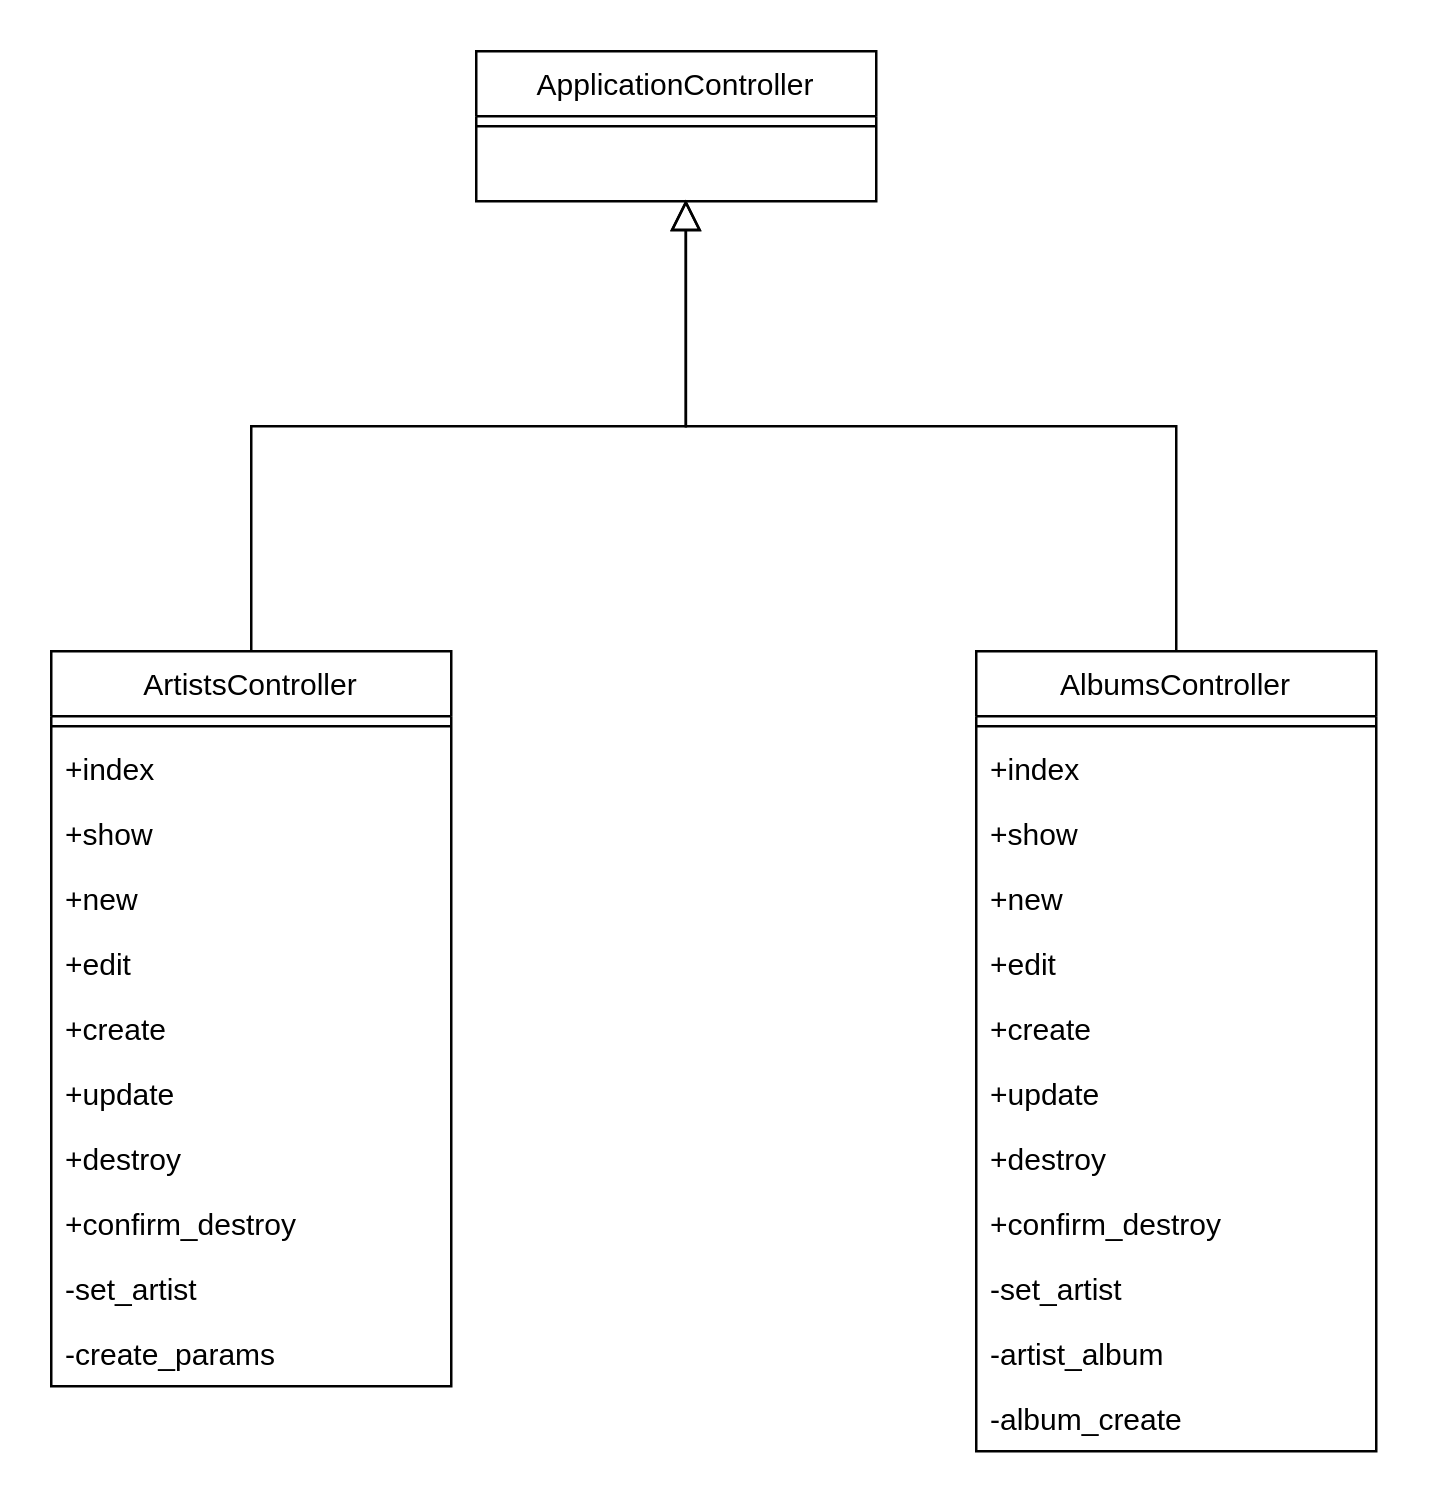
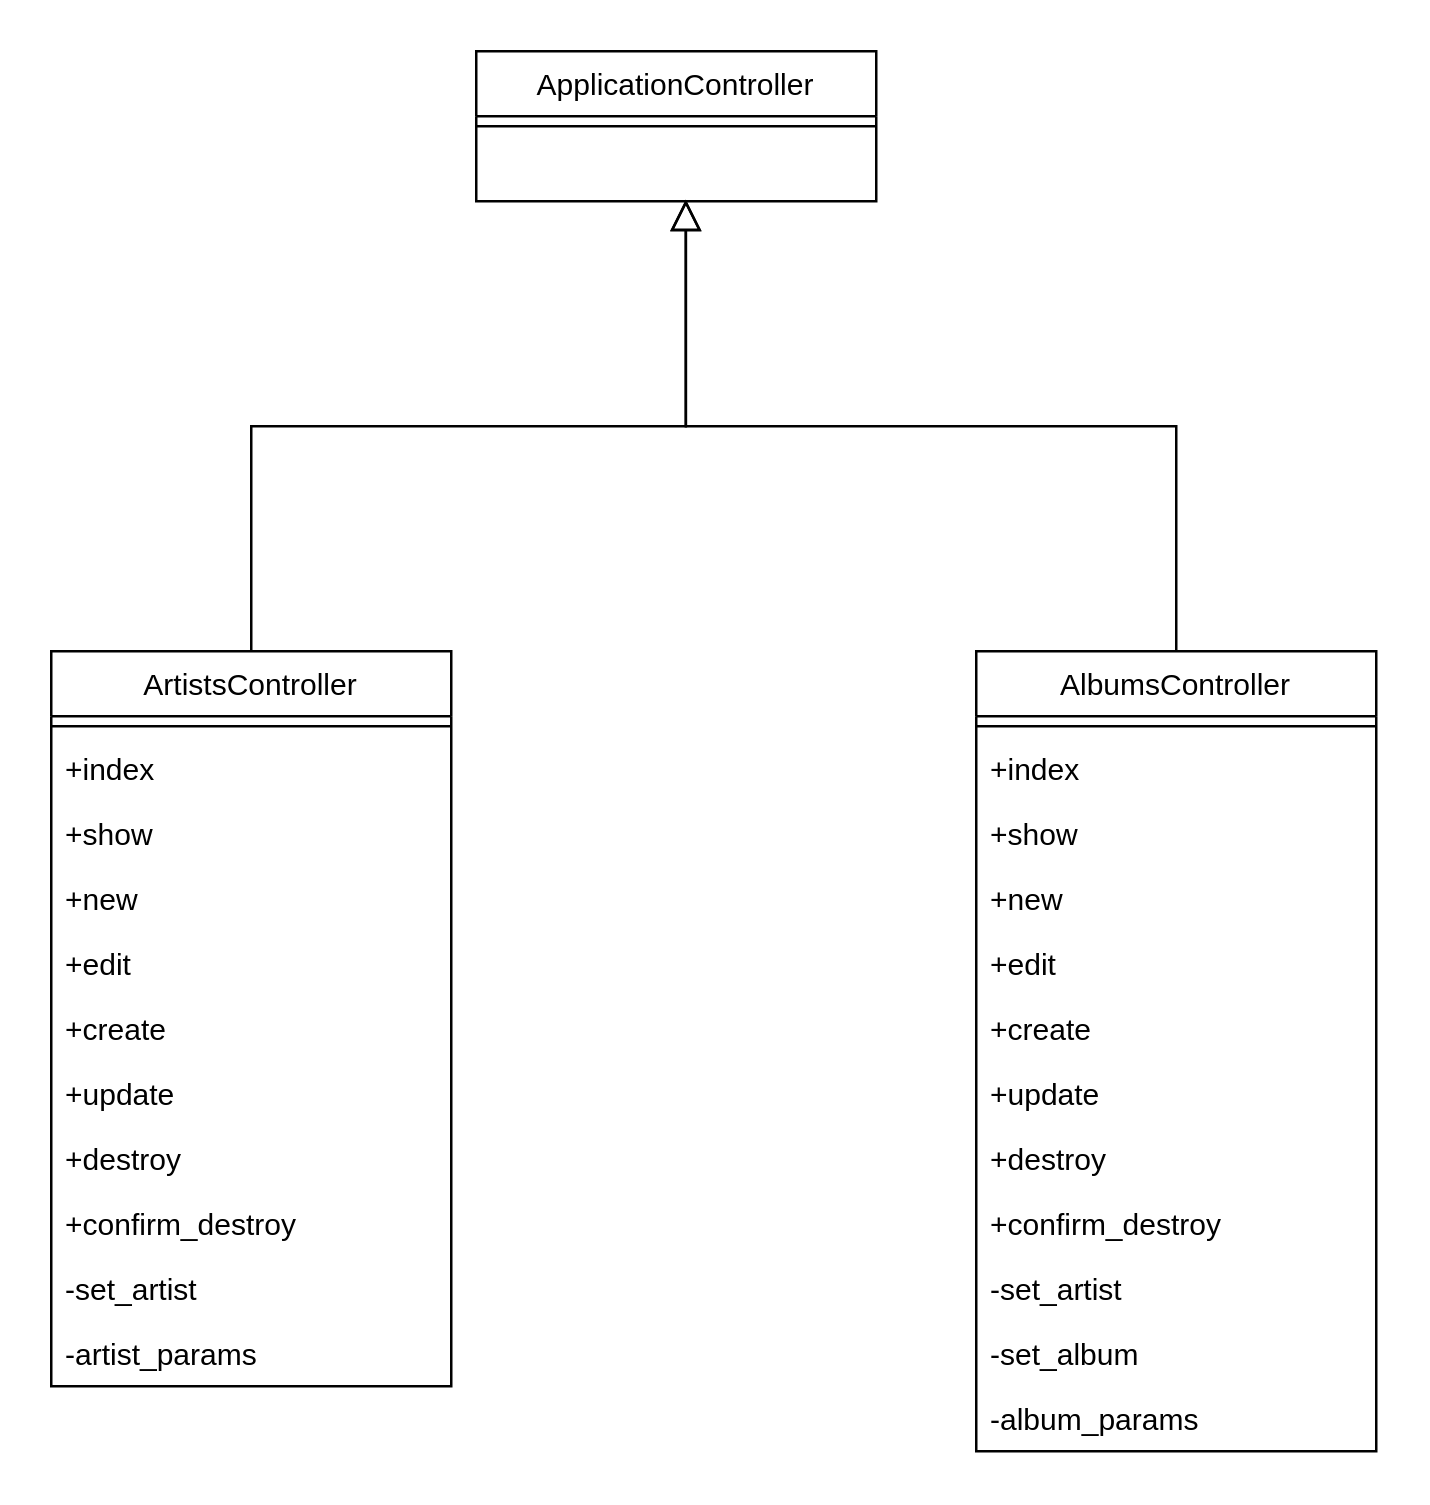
node "-create_params": label "-create_params" -> "-artist_params"
node "-artist_album": label "-artist_album" -> "-set_album"
node "-album_create": label "-album_create" -> "-album_params"
